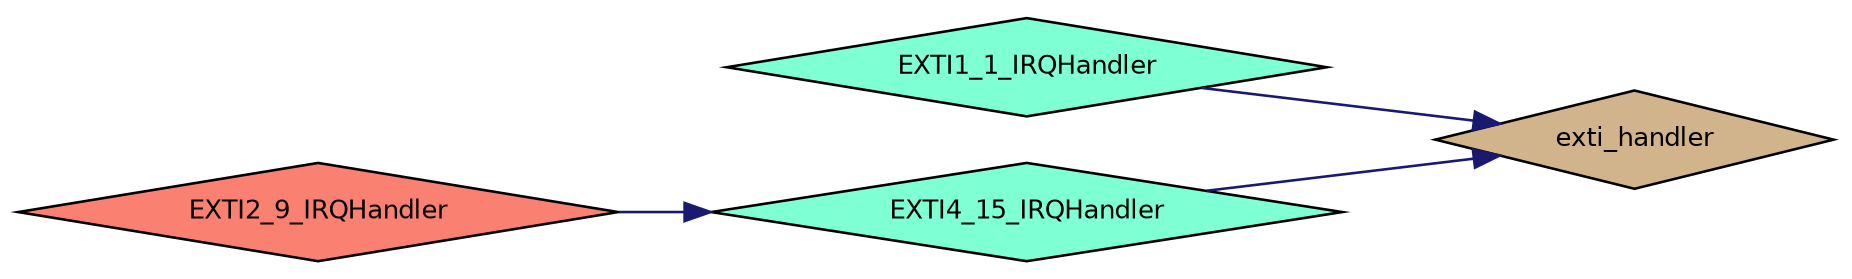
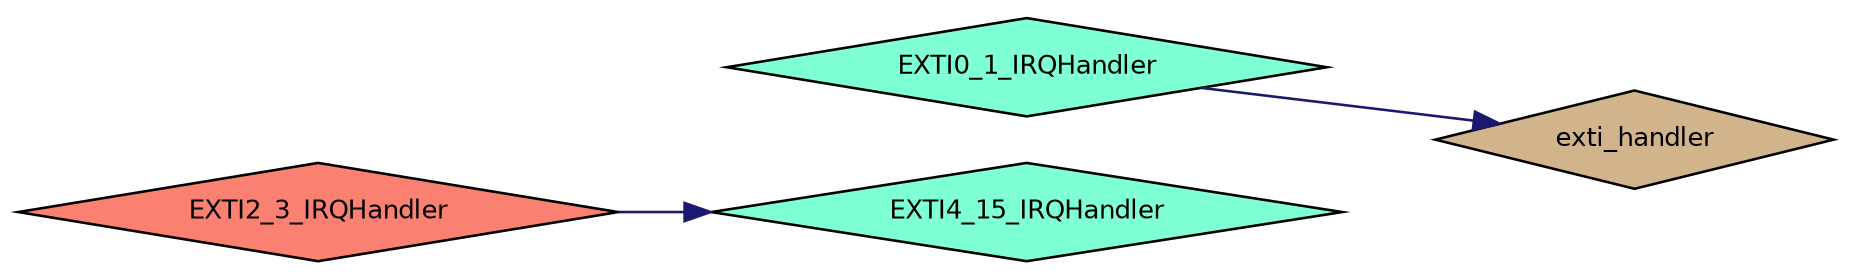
node "EXTI1_1_IRQHandler": label "EXTI1_1_IRQHandler" -> "EXTI0_1_IRQHandler"
edge "EXTI4_15_IRQHandler" -> "exti_handler": removed
node "EXTI2_9_IRQHandler": label "EXTI2_9_IRQHandler" -> "EXTI2_3_IRQHandler"
